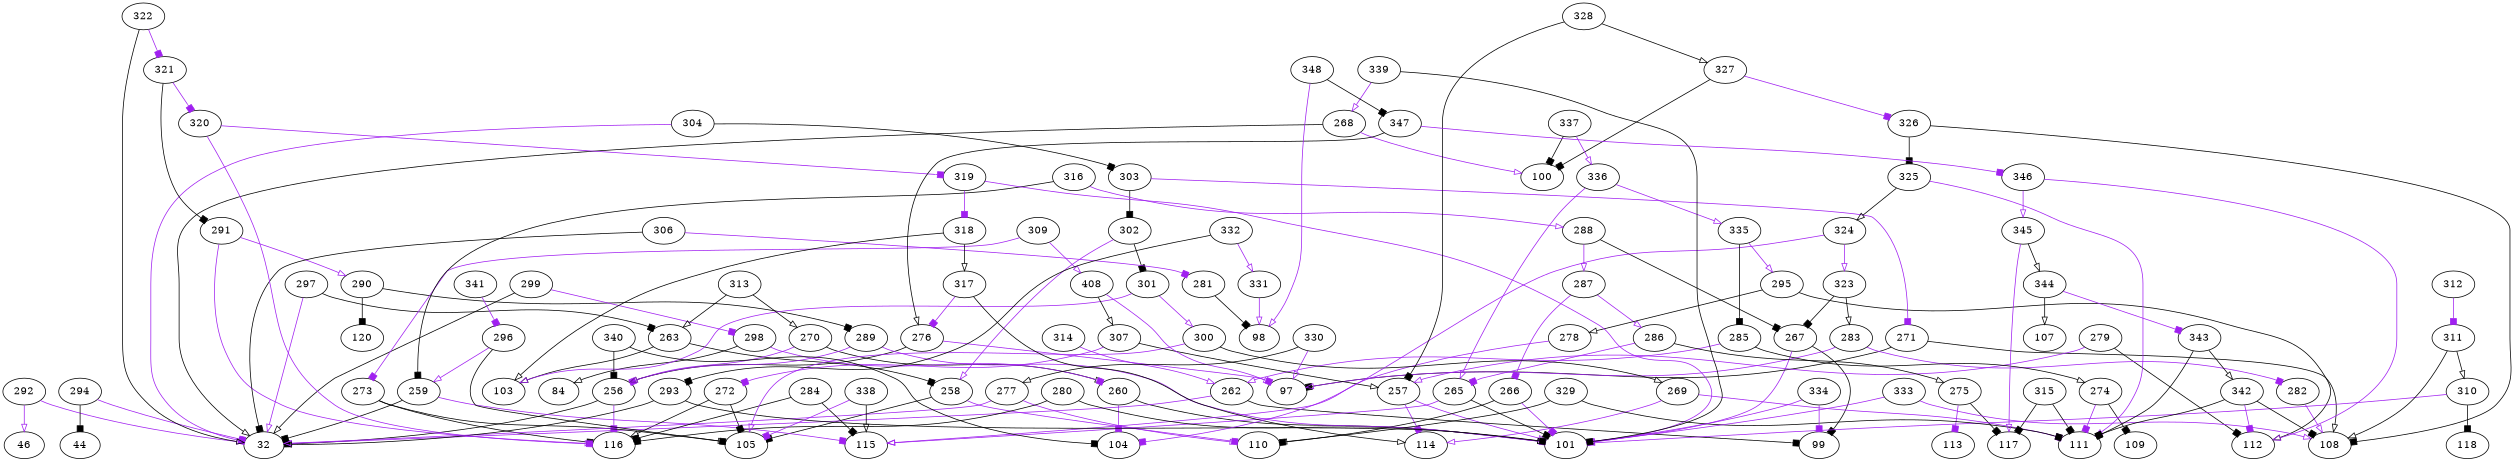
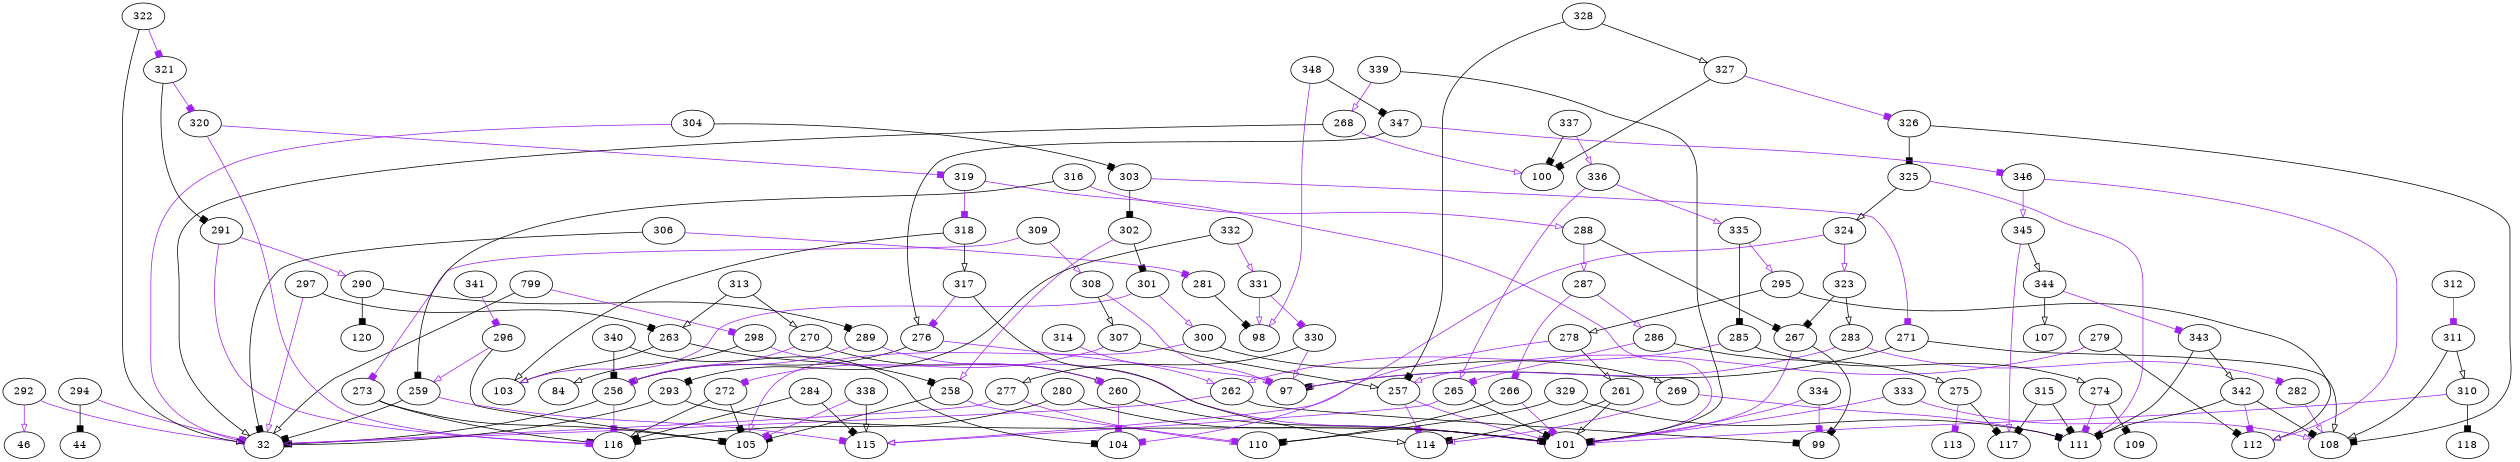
node "299": label "299" -> "799"
node "408": label "408" -> "308"
edge "331" -> "330": added
node "261": added
